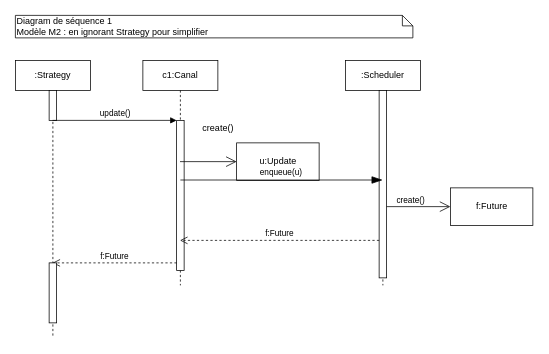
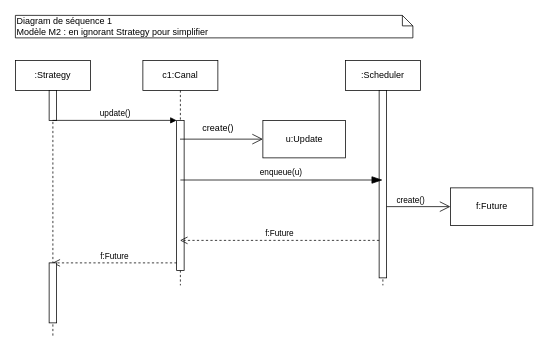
node "u:Update": moved (278, 162) -> (304, 139)
